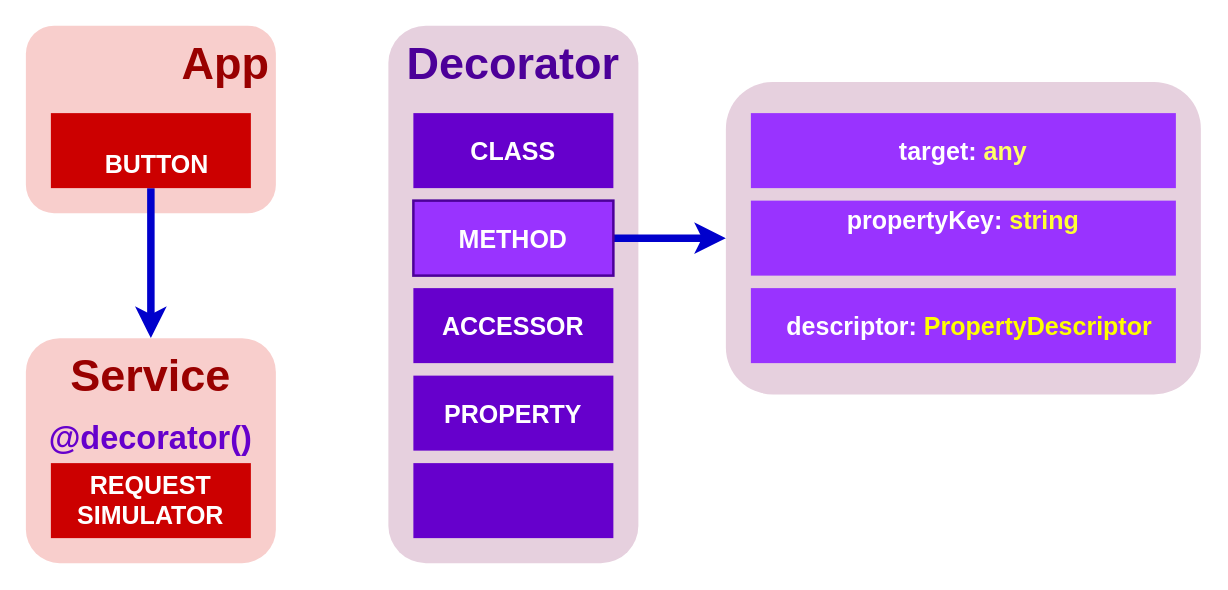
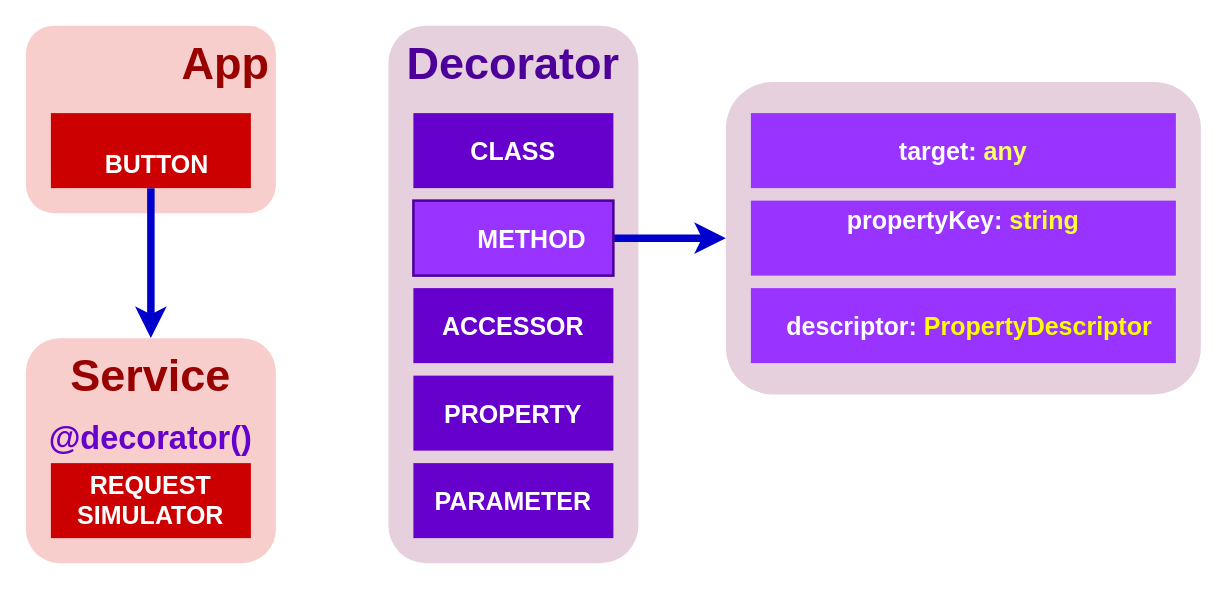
node "METHOD": moved (513, 238) -> (532, 238)
node "PARAMETER": added
